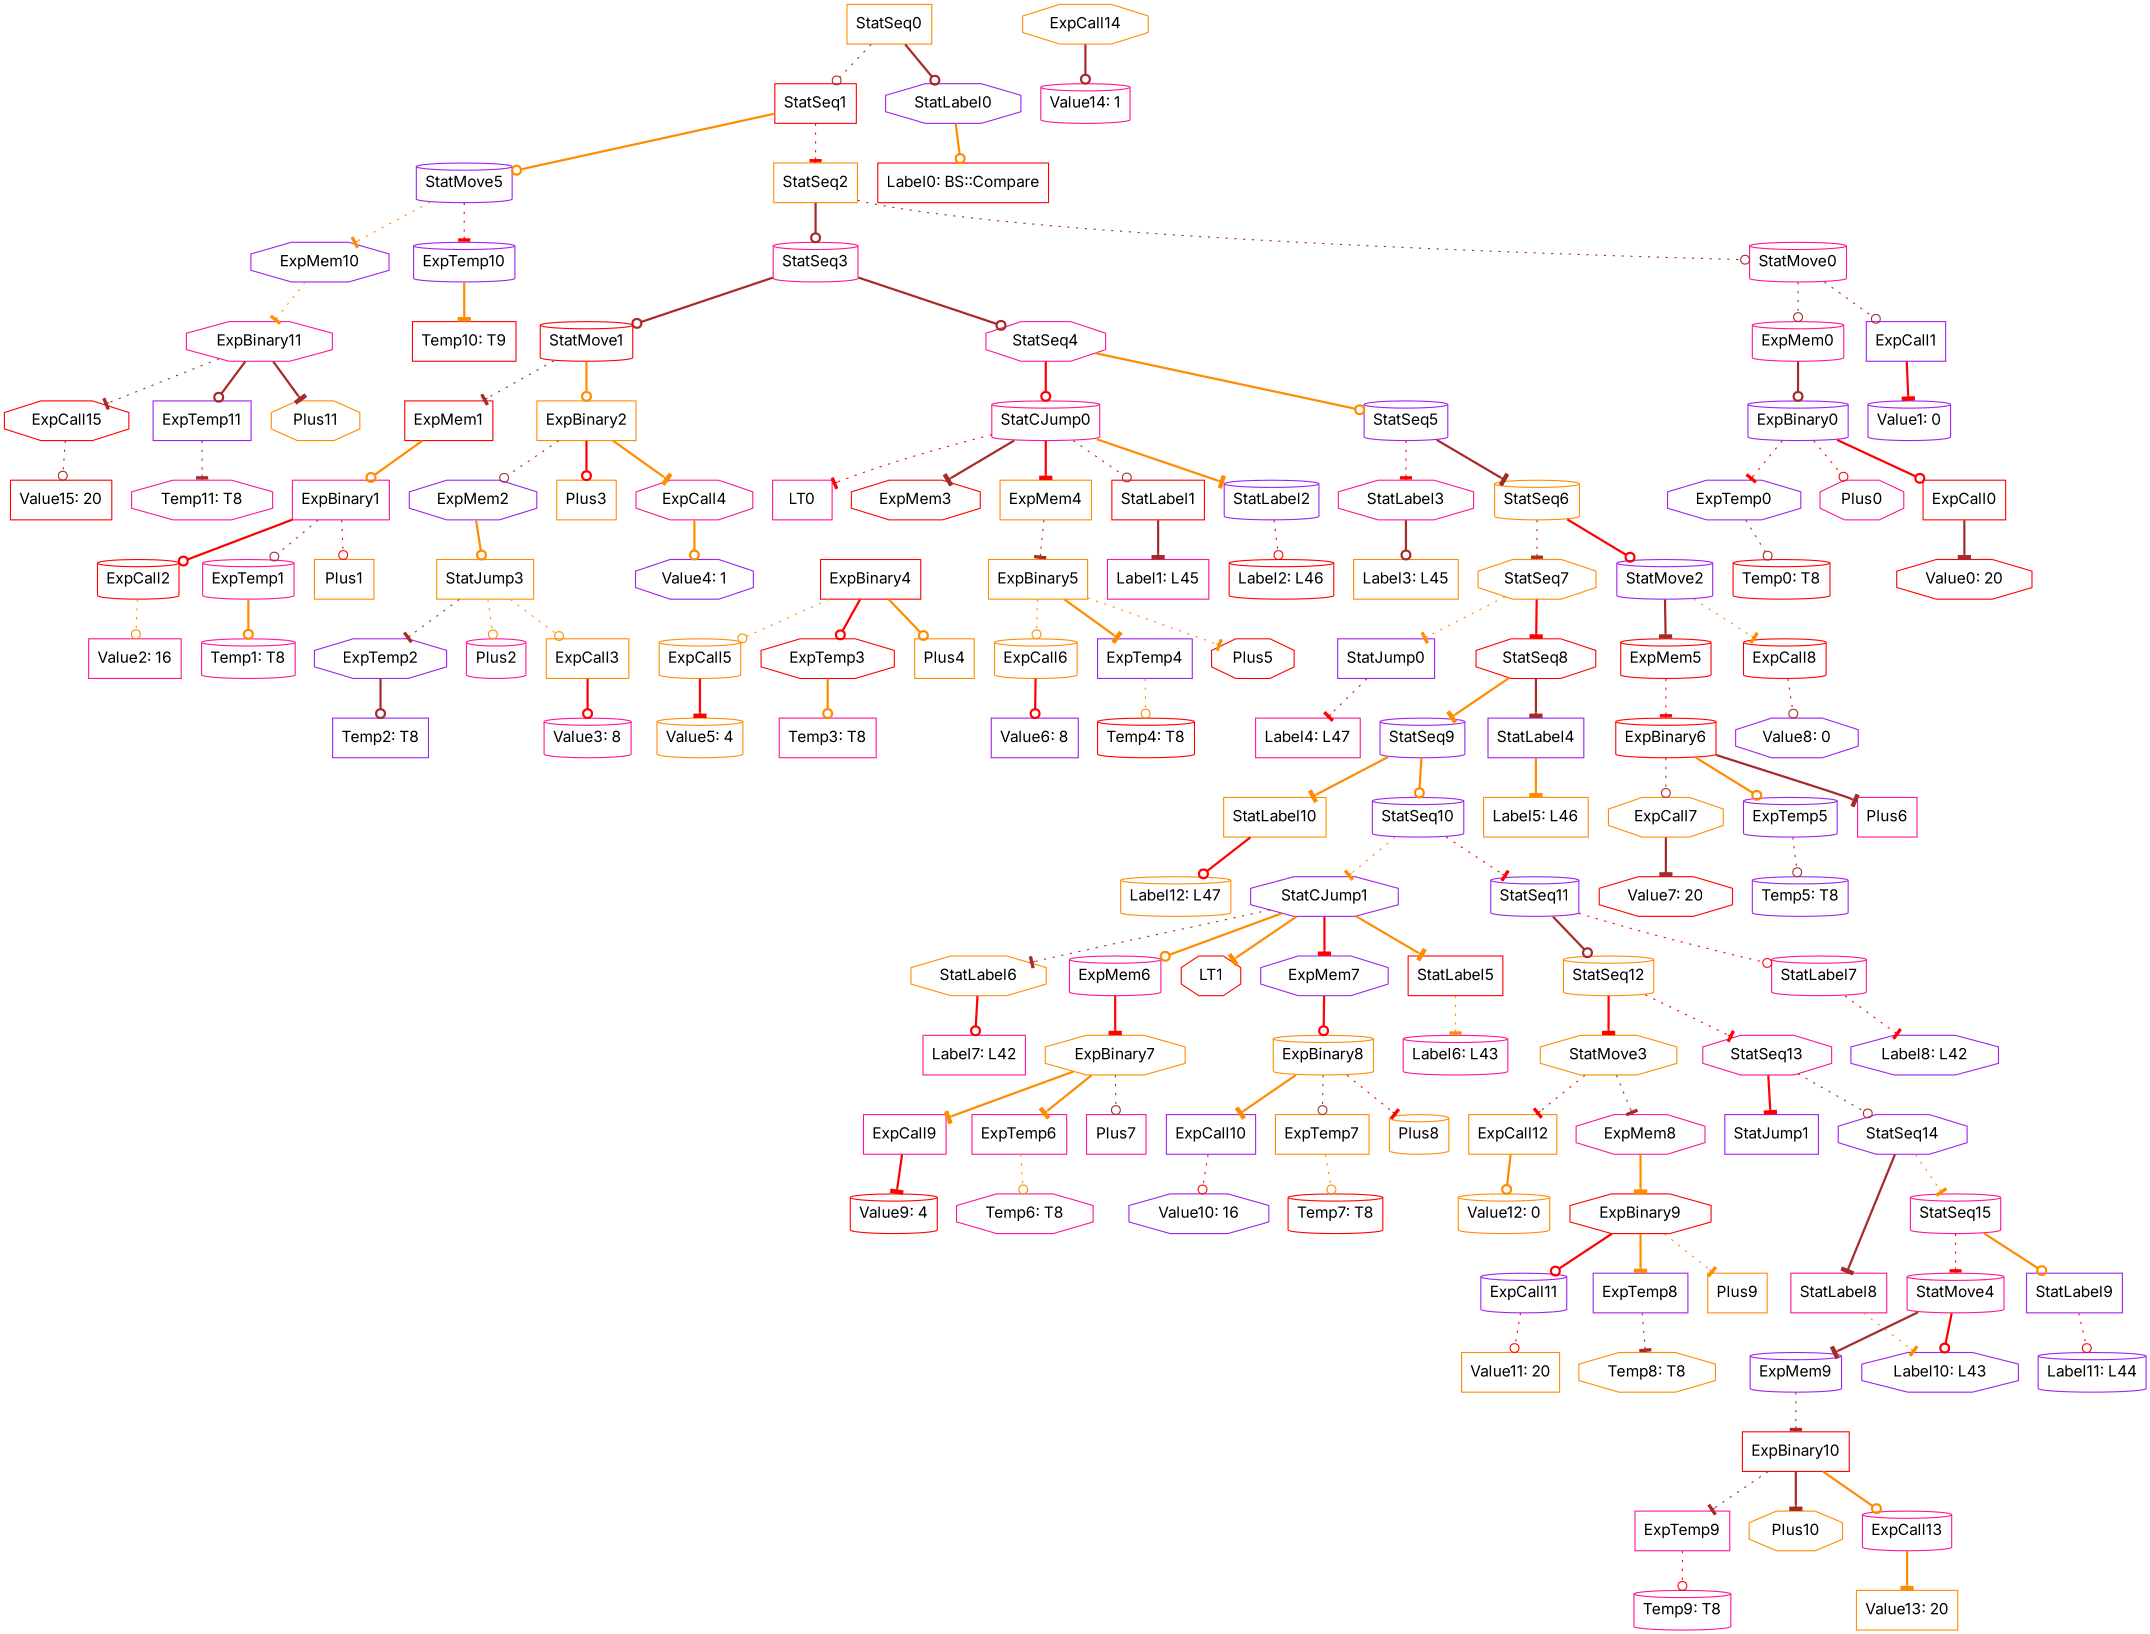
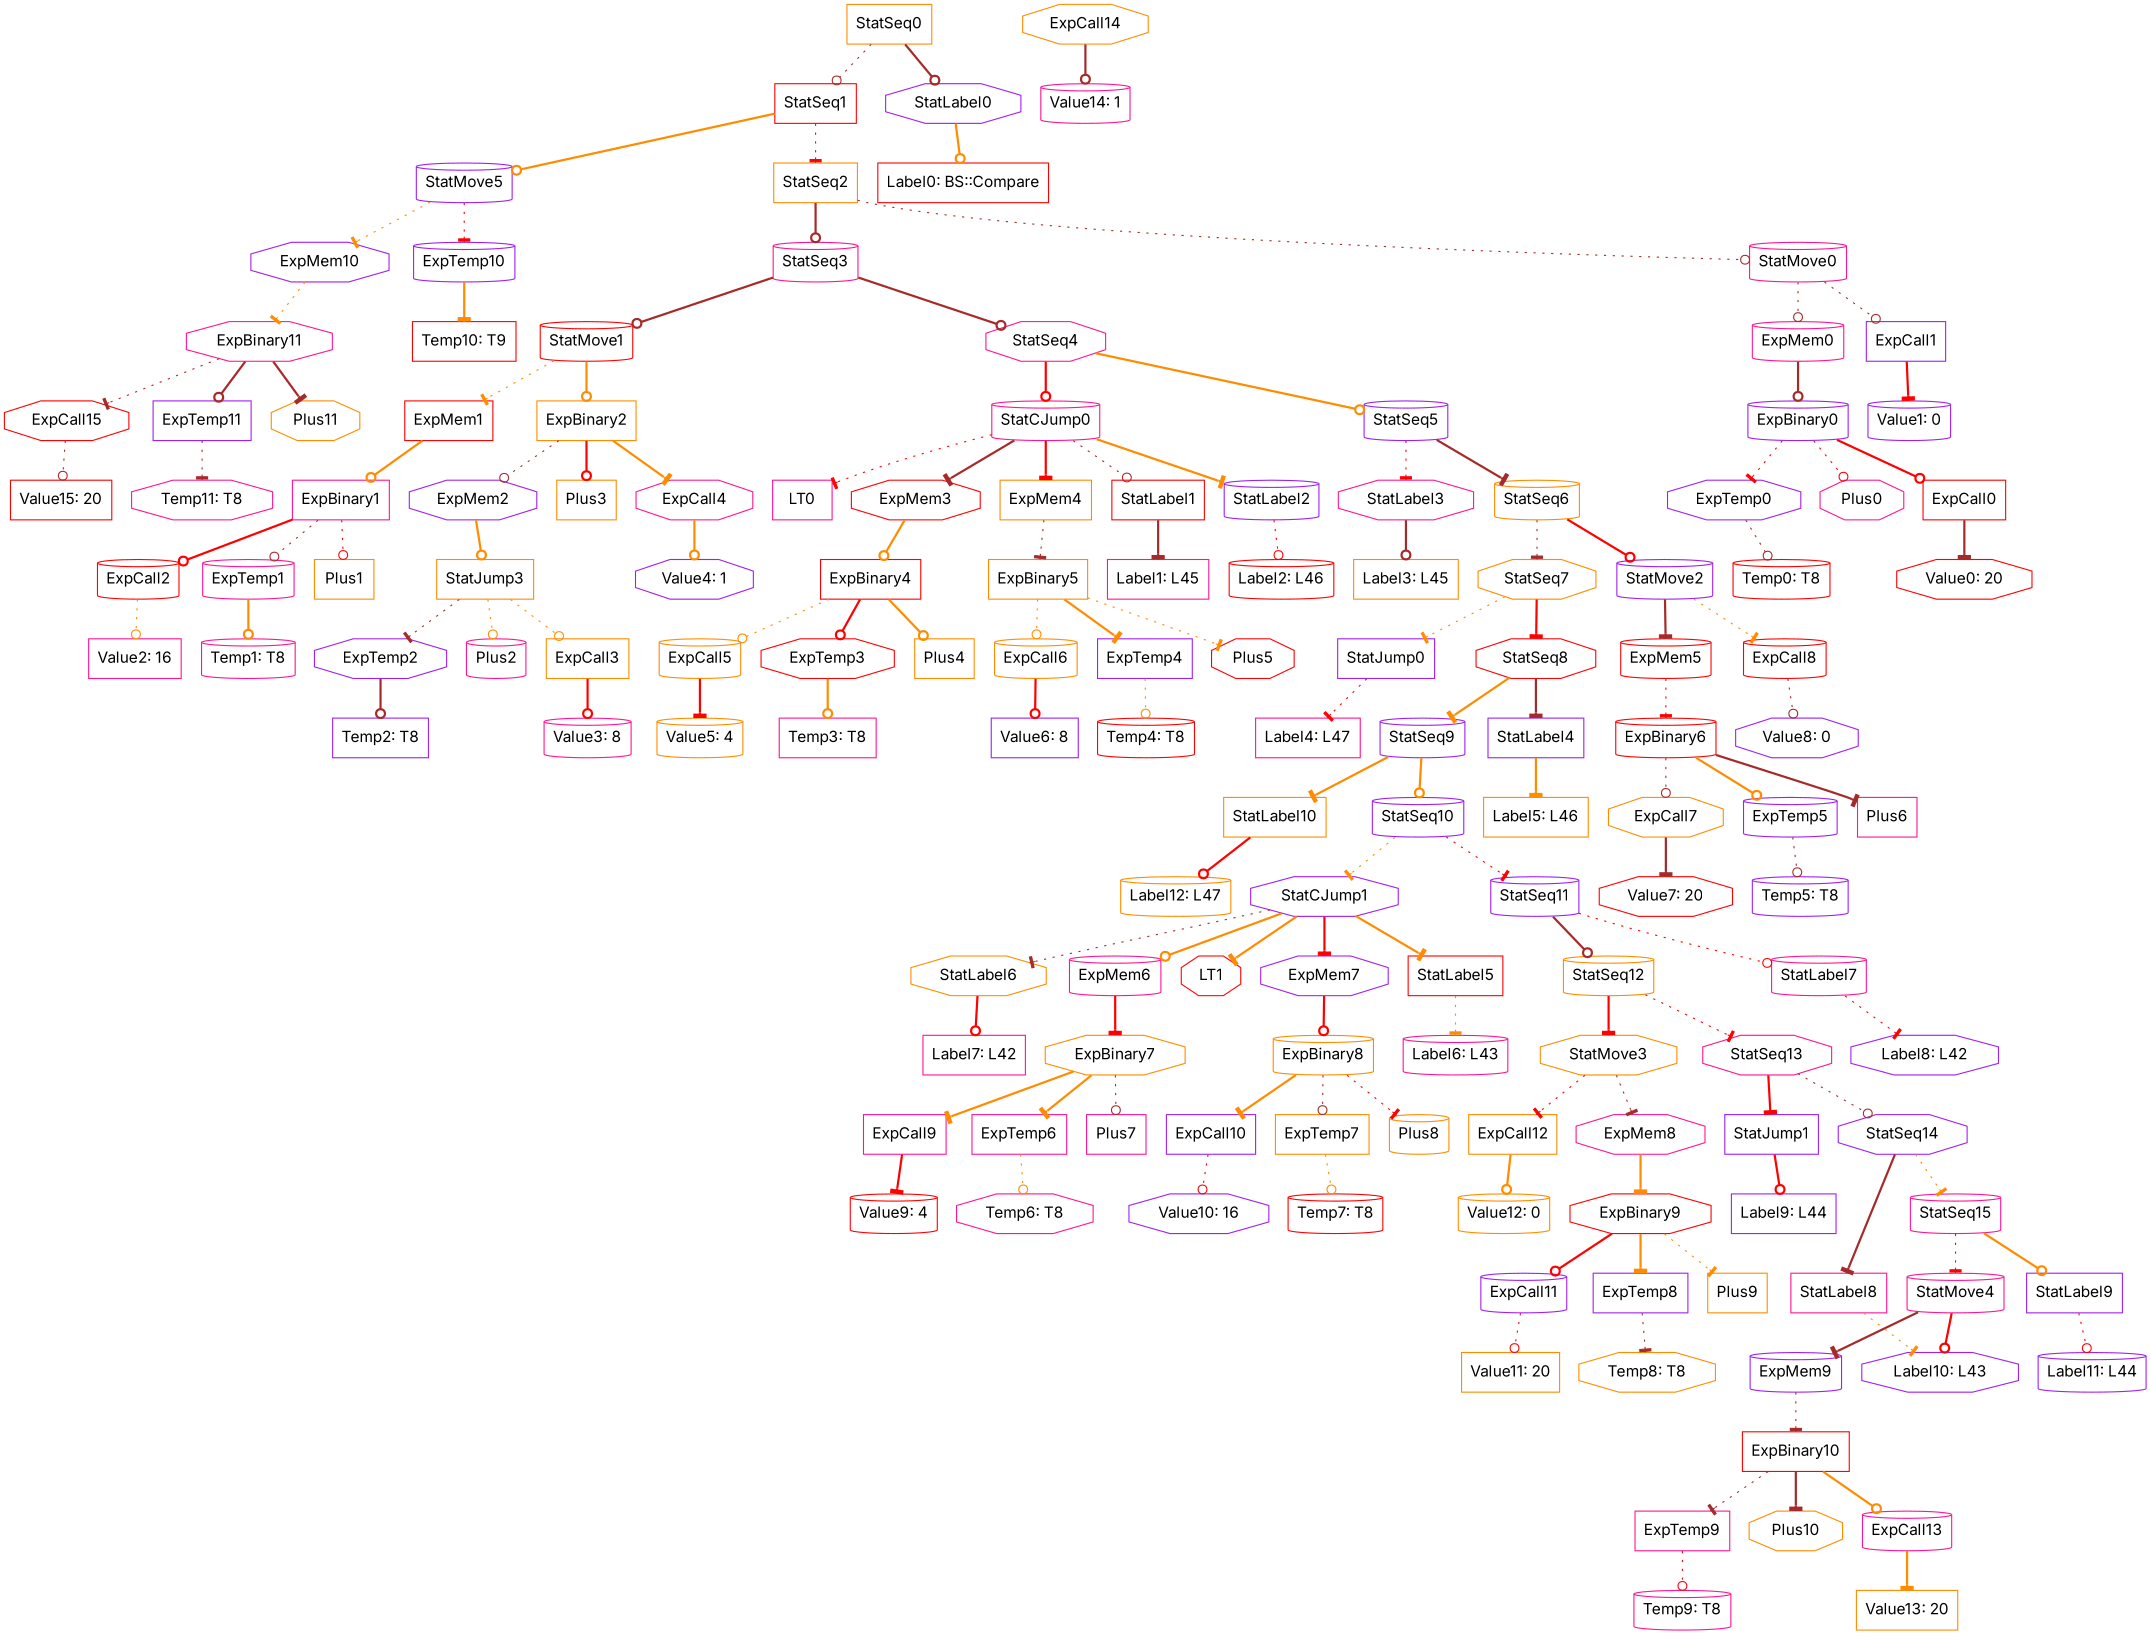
edge "StatMove1" -> "ExpMem1": color brown -> darkorange
edge "ExpMem3" -> "ExpBinary4": added
node "Label9: L44": added
